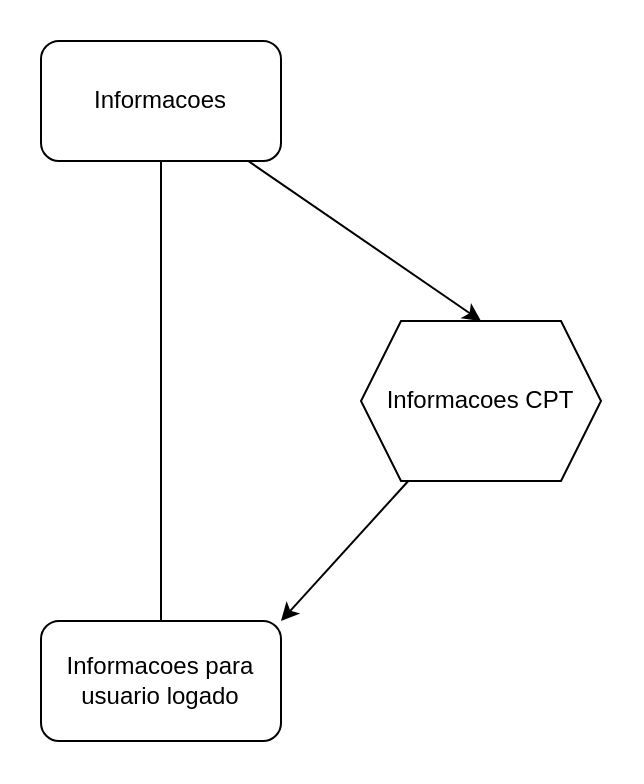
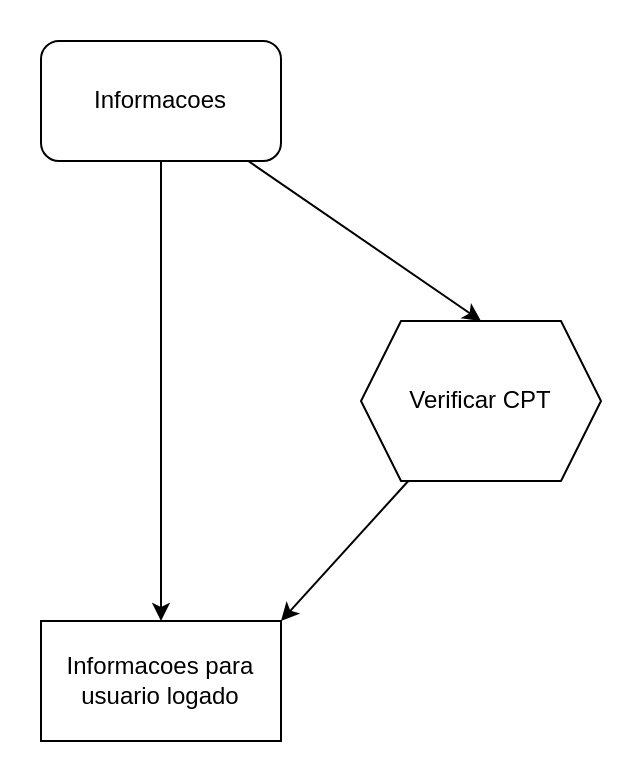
node "Informacoes CPT": label "Informacoes CPT" -> "Verificar CPT"
edge "Informacoes" -- "Informacoes para usuario logado": arrowhead none -> classic
node "Informacoes para usuario logado": shape rounded rectangle -> rectangle
